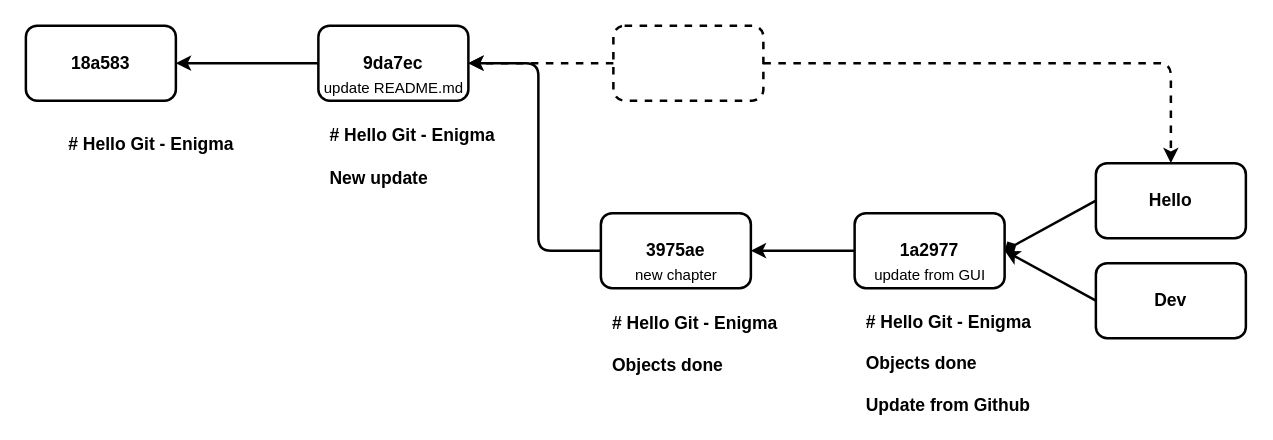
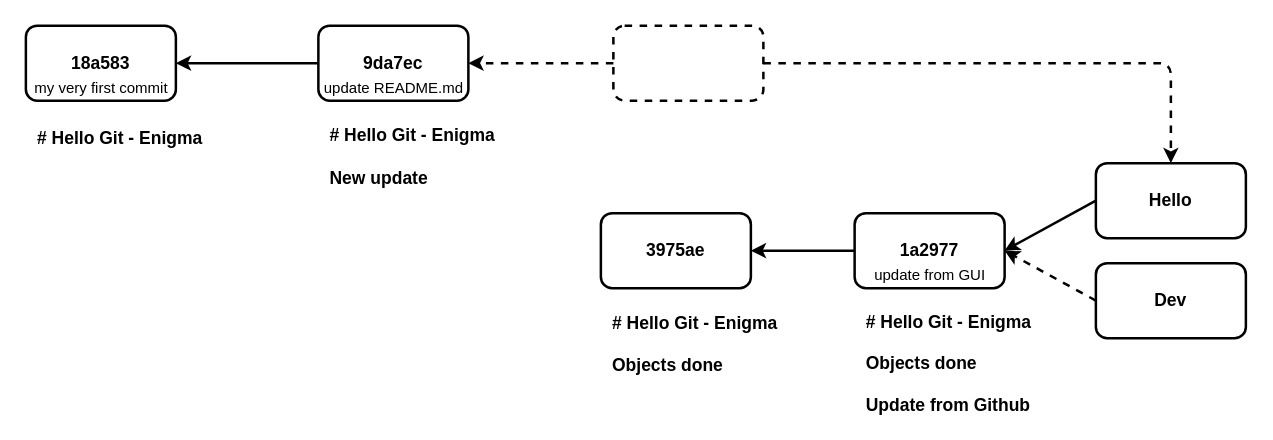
node "my very first commit": added
node "# Hello Git - Enigma": moved (151, 144) -> (119, 138)
edge "3975ae" -> "9da7ec": removed
edge "Hello" -> "1a2977": arrowhead diamond -> classic
node "new chapter": removed
edge "Dev" -> "1a2977": style solid -> dashed
